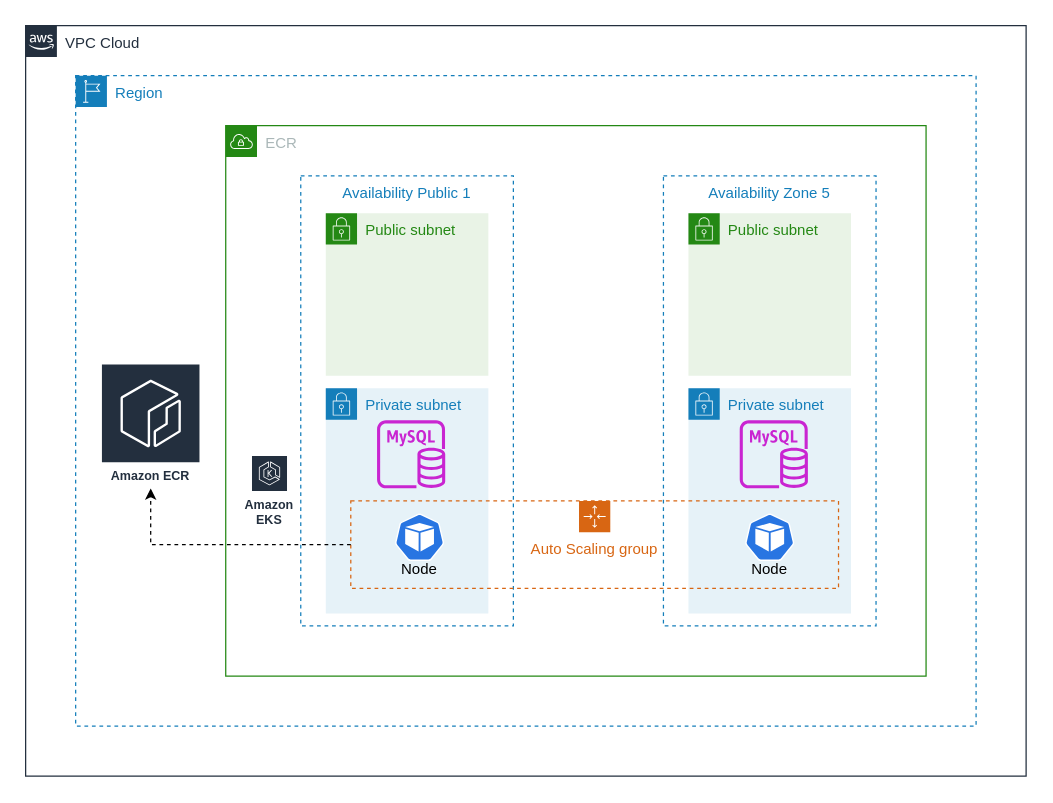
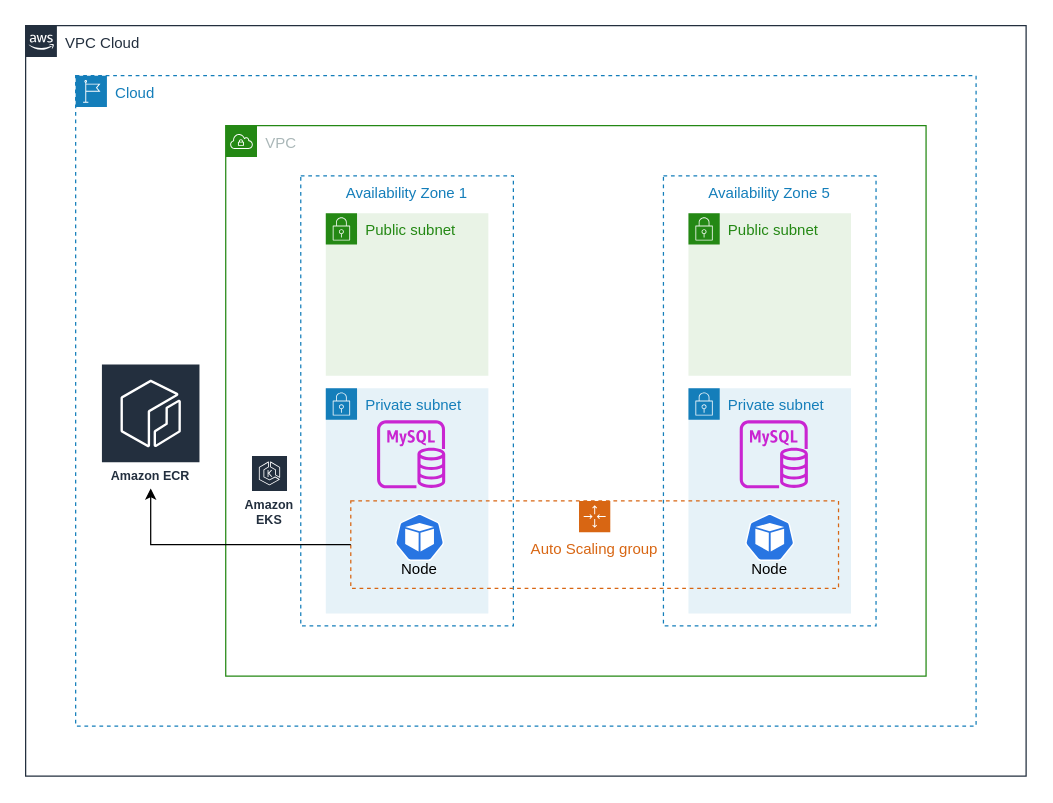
node "Region": label "Region" -> "Cloud"
node "ECR": label "ECR" -> "VPC"
node "Availability Public 1": label "Availability Public 1" -> "Availability Zone 1"
edge "Auto Scaling group" -> "Amazon ECR": style dashed -> solid
